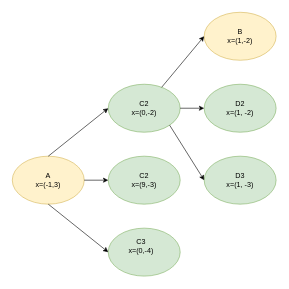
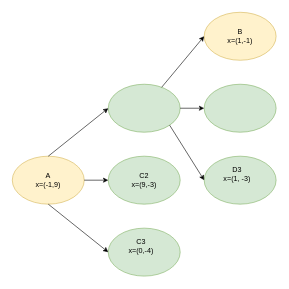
node "B x=(1,-2)": label "B x=(1,-2)" -> "B x=(1,-1)"
node "C2 x=(0,-2)": removed
node "D2 x=(1, -2)": removed
node "A x=(-1,3)": label "A x=(-1,3)" -> "A x=(-1,9)"
node "D3 x=(1, -3)": moved (240, 180) -> (237, 174)
